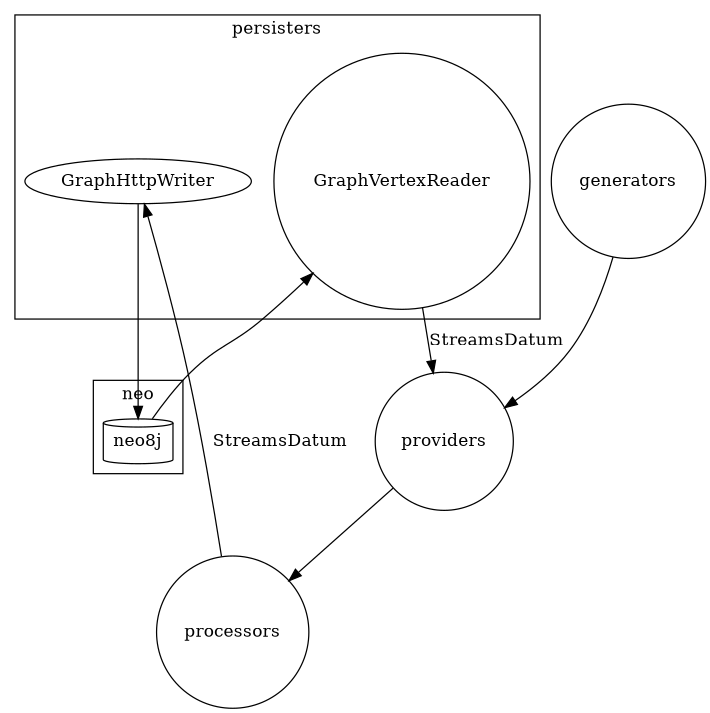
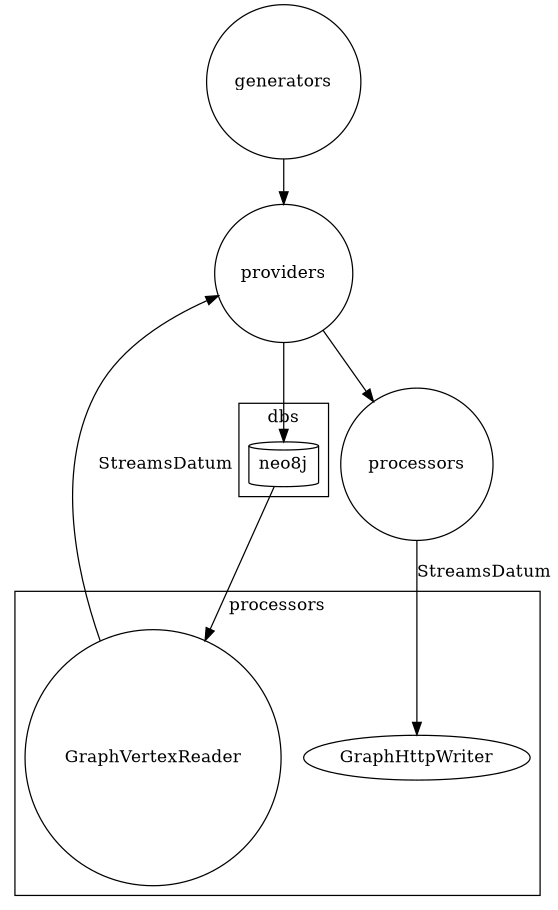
cluster "persisters": label "persisters" -> "processors"
edge "GraphHttpWriter" -> "neo8j": now "providers" -> "neo8j"
cluster "neo": label "neo" -> "dbs"
